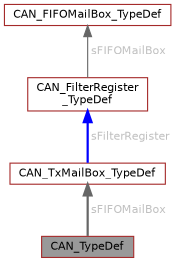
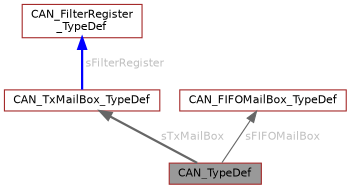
edge "CAN_FilterRegister _TypeDef" -> "CAN_FIFOMailBox_TypeDef": now "CAN_TypeDef" -> "CAN_FIFOMailBox_TypeDef"
edge "CAN_TypeDef" -> "CAN_TxMailBox_TypeDef": label " sFIFOMailBox" -> " sTxMailBox"
